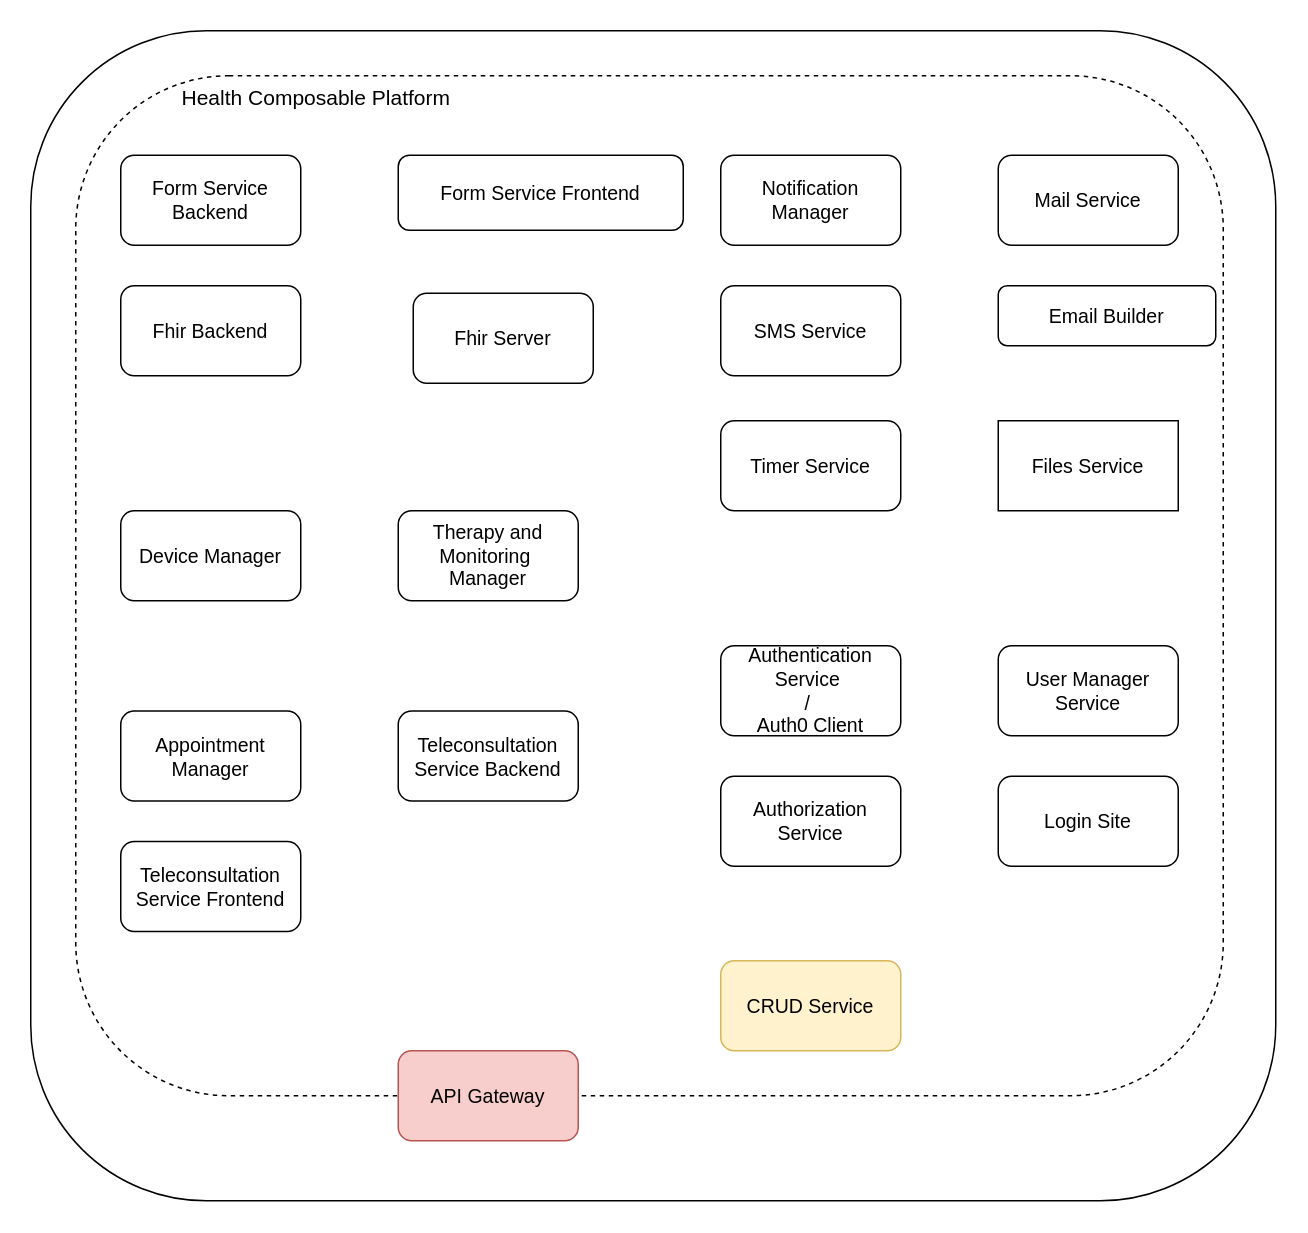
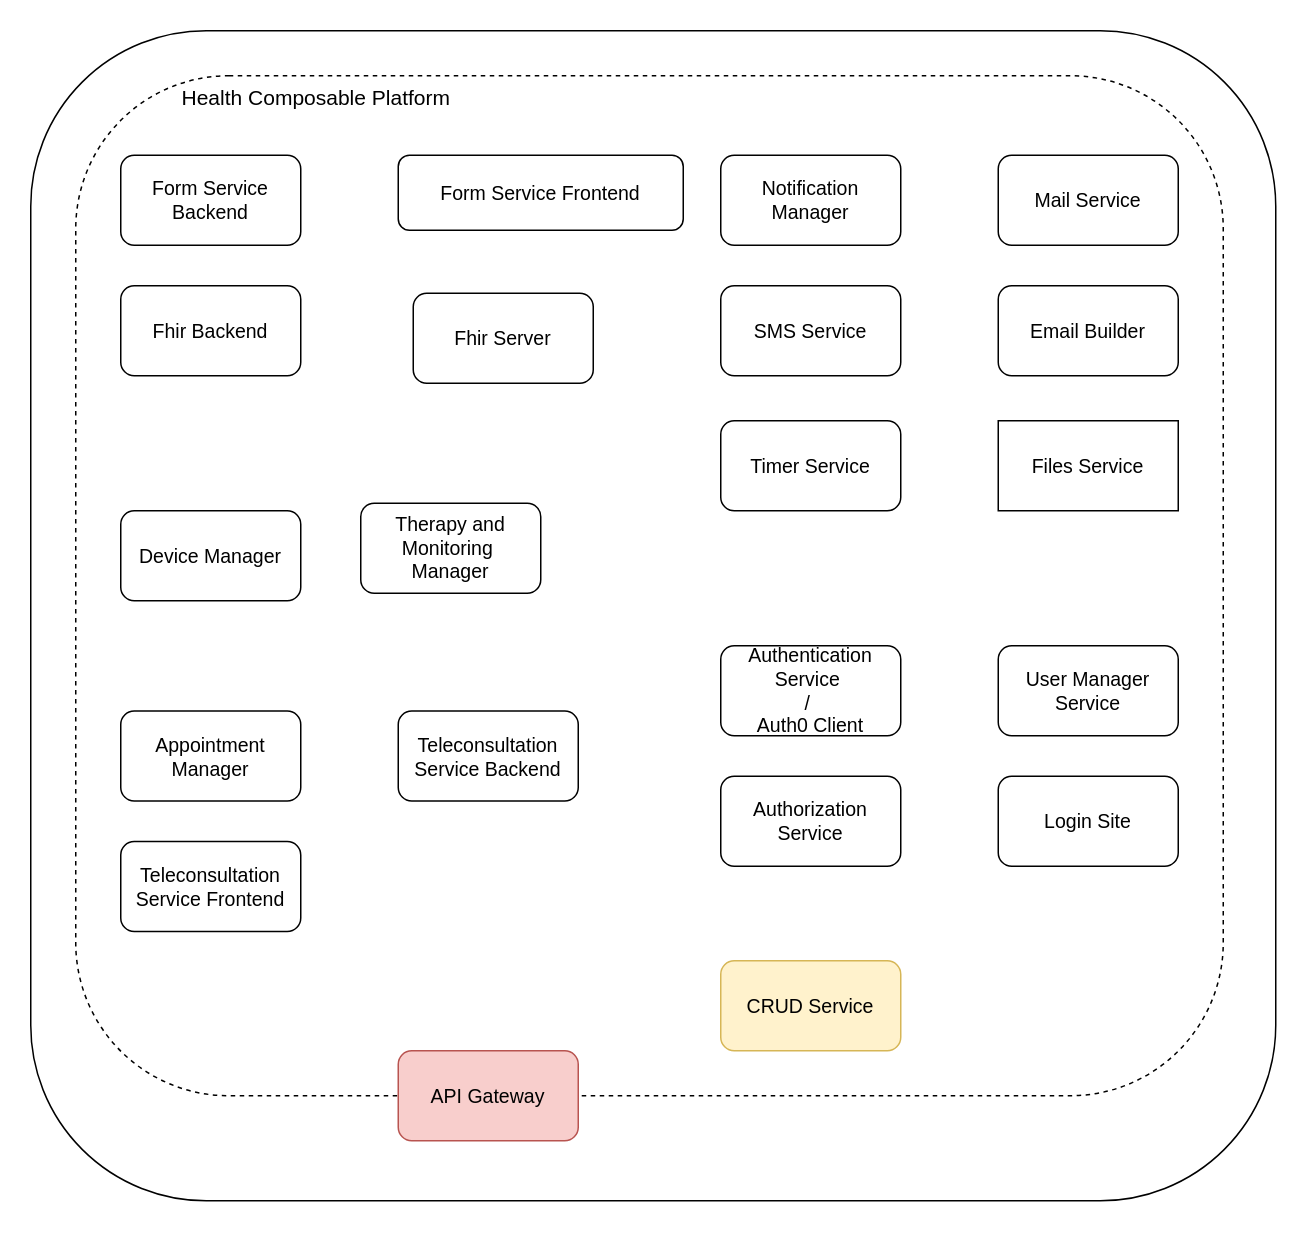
node "Email Builder": size 218x60 -> 180x90
node "Therapy and Monitoring Manager": moved (488, 556) -> (451, 548)
